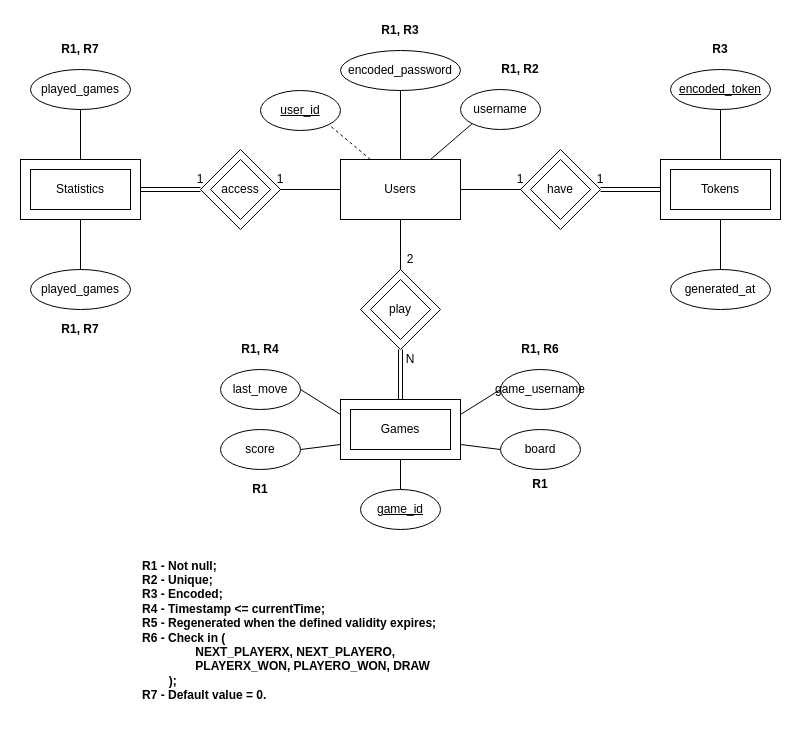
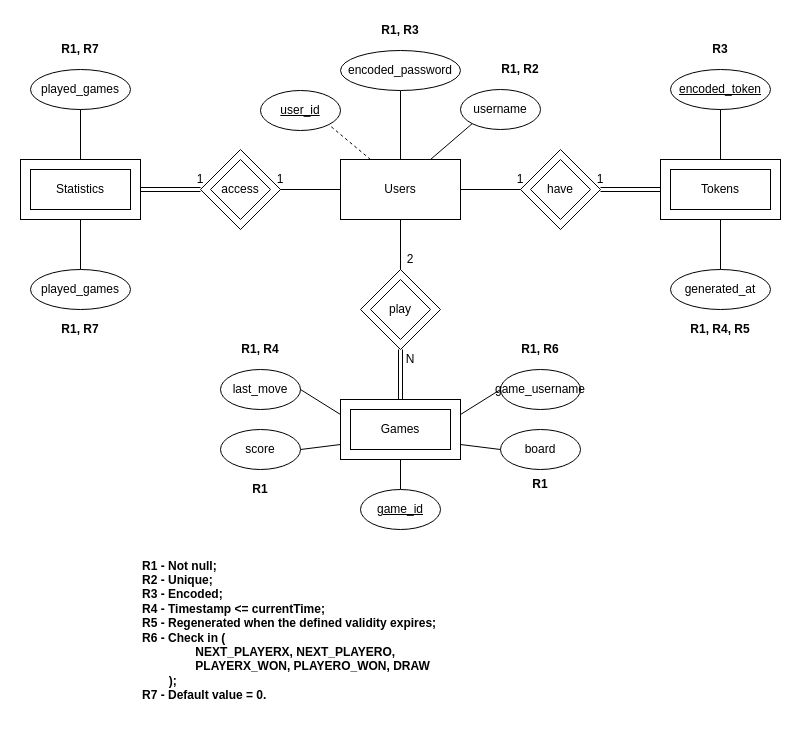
node "R1, R4, R5": added
